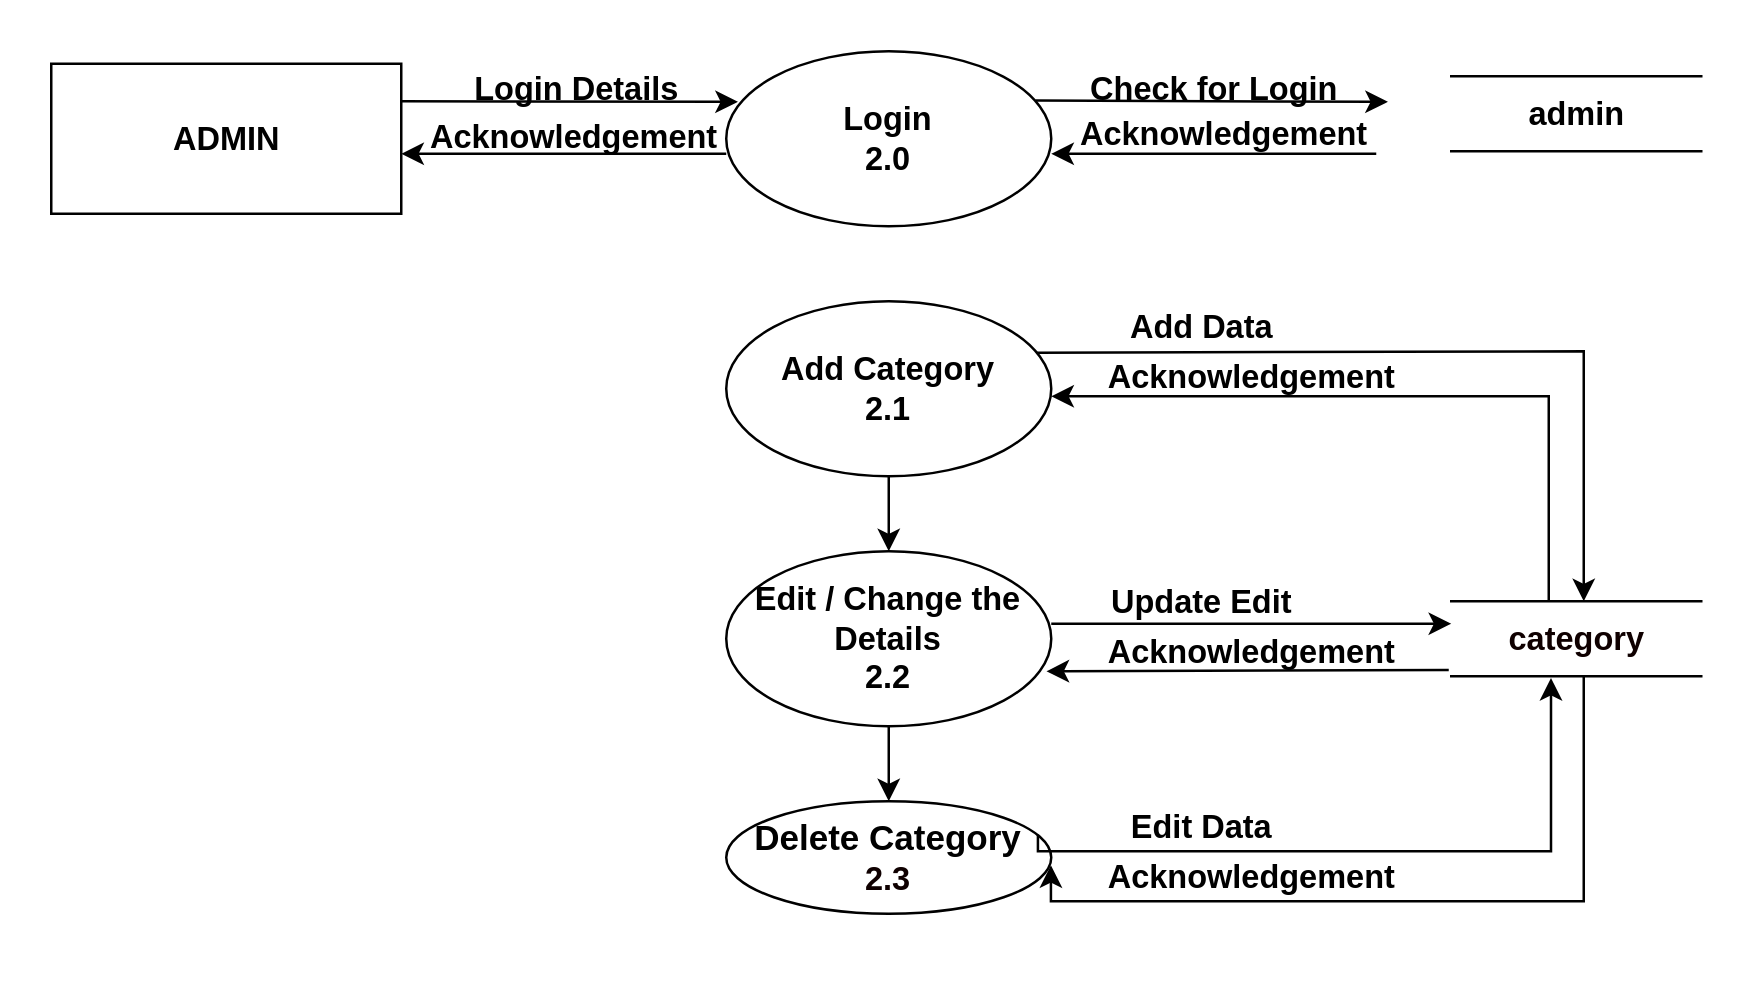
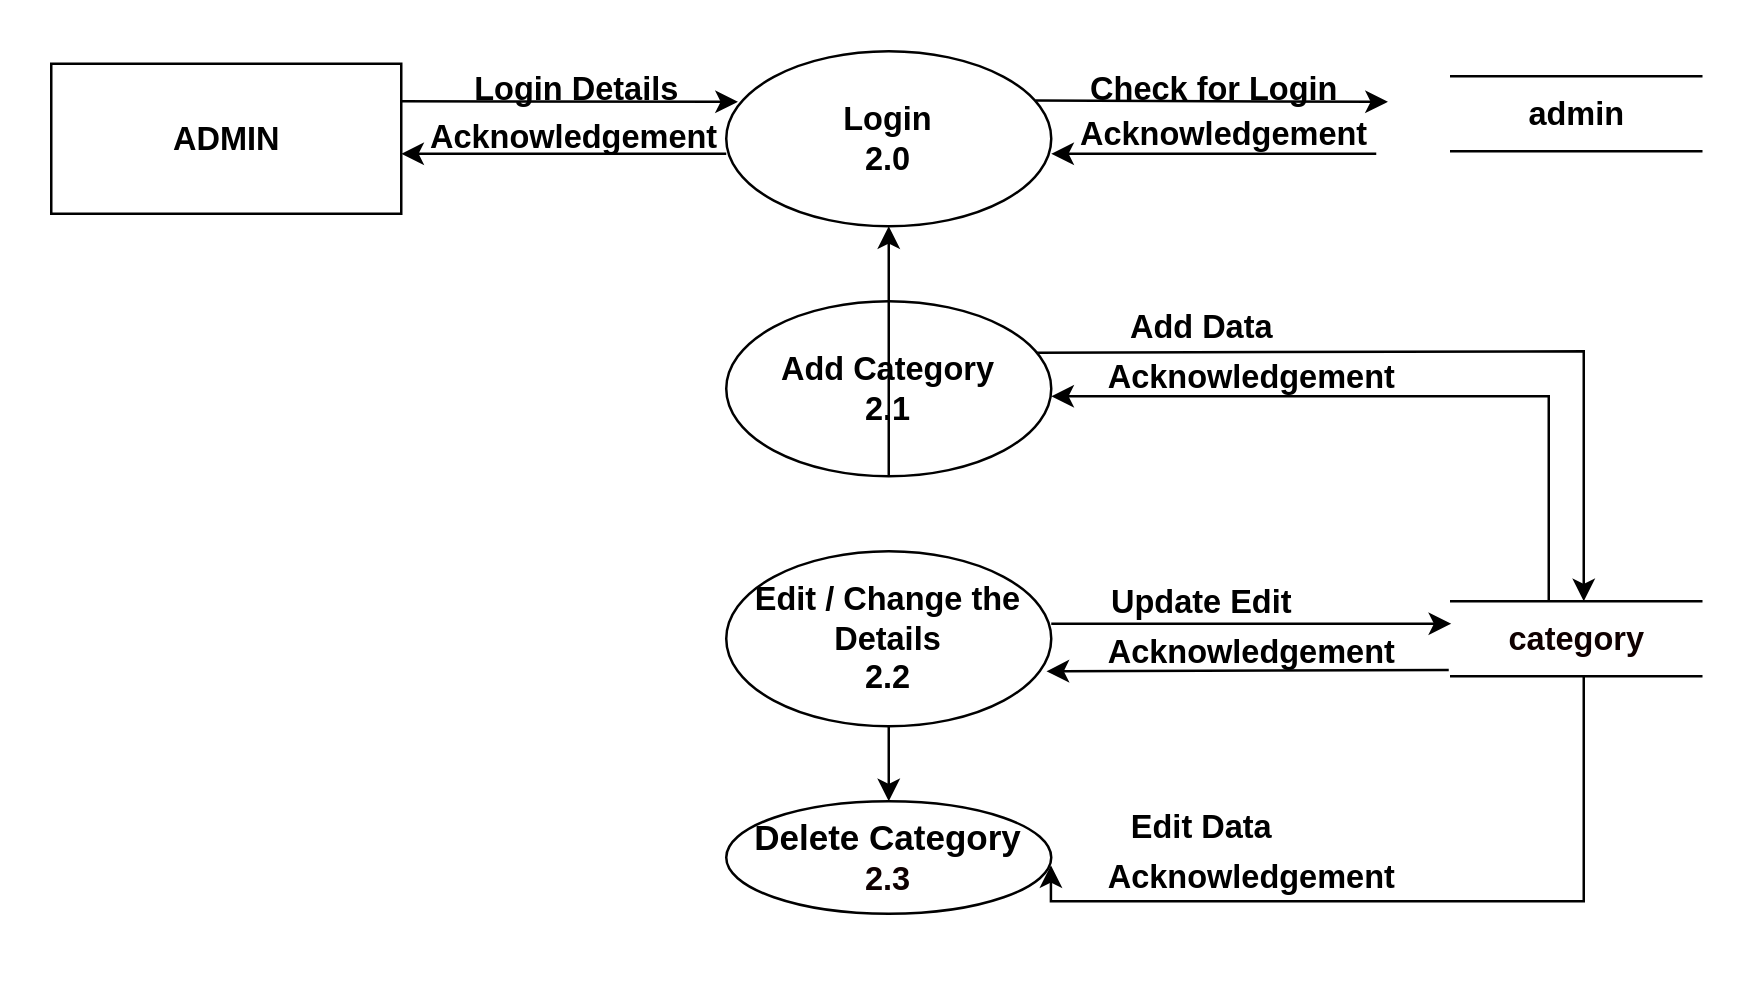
edge "Add Category 2.1" -> "Edit / Change the Details 2.2": now "Add Category 2.1" -> "Login 2.0"
edge "Delete Category 2.3" -> "category": removed
